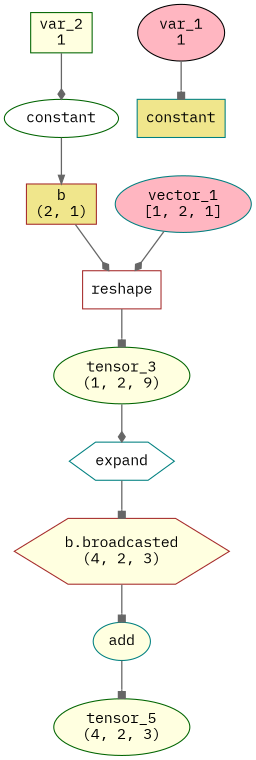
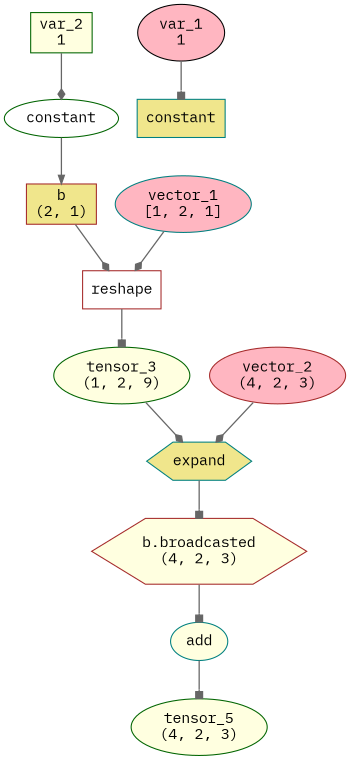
node "vector_2 (4, 2, 3)": added
node "expand": fillcolor white -> khaki
